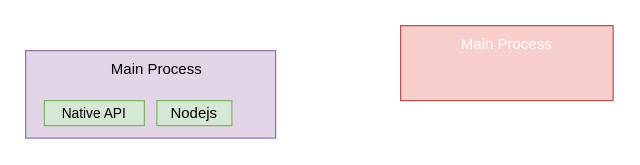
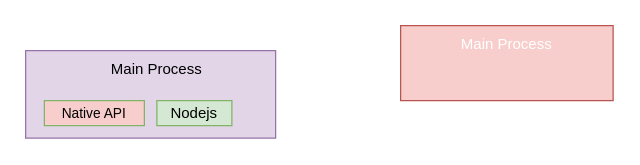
node "Native API": fillcolor #d5e8d4 -> #f8cecc
